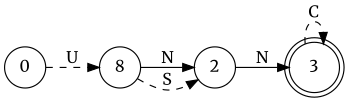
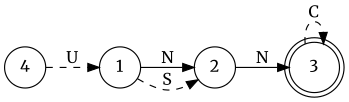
node "0": label "0" -> "4"
node "8": label "8" -> "1"
